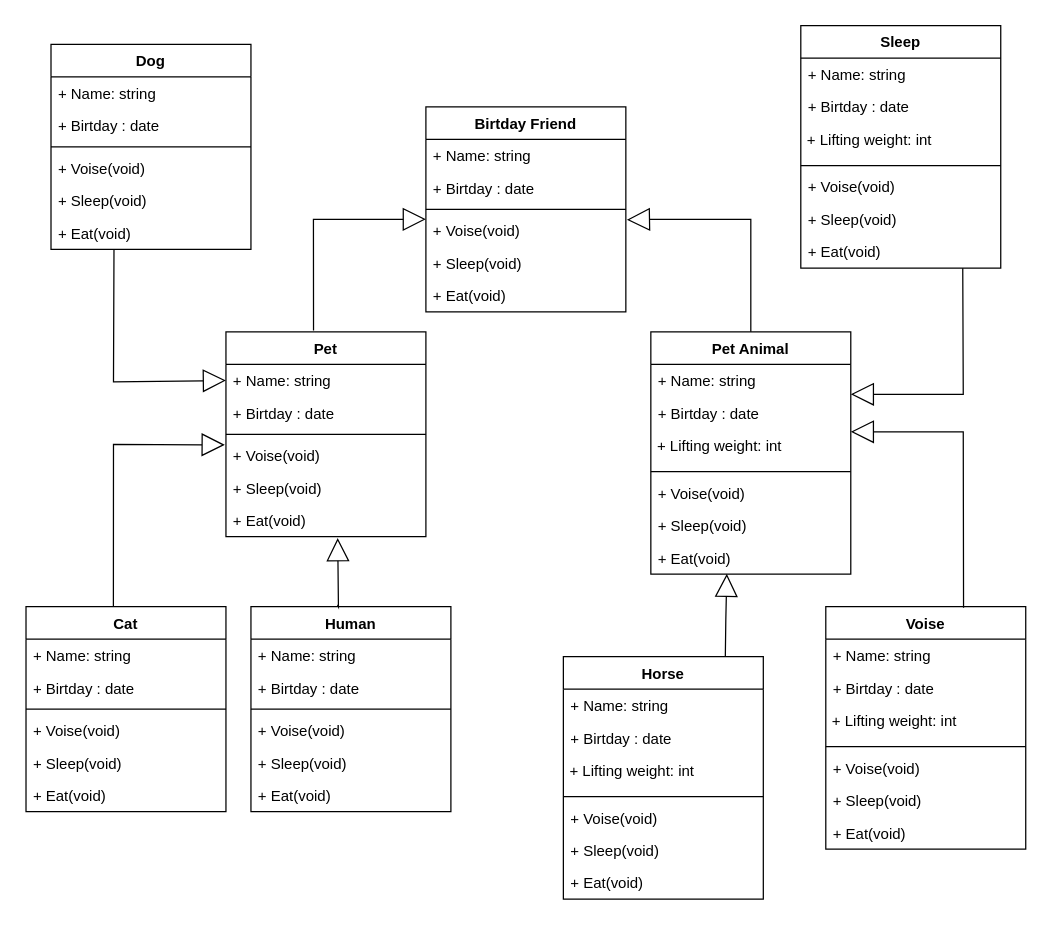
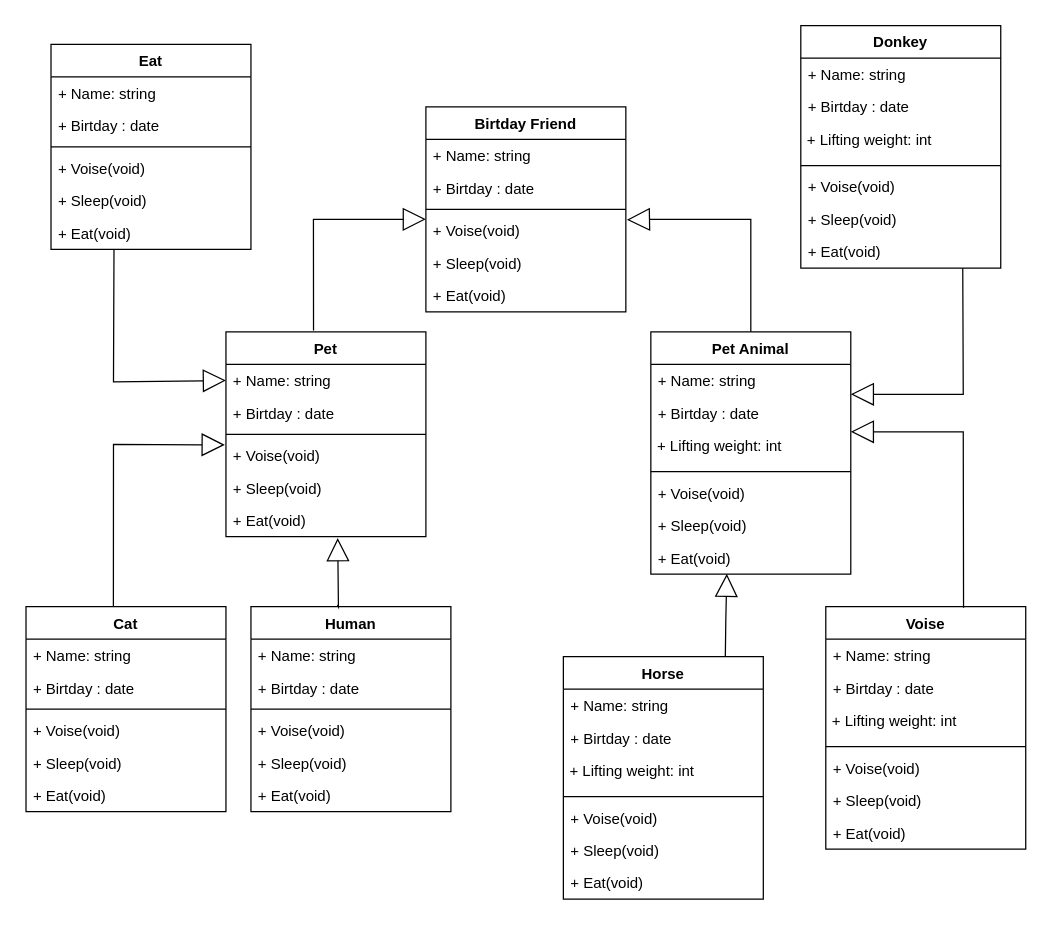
node "Sleep": label "Sleep" -> "Donkey"
node "Dog": label "Dog" -> "Eat"
